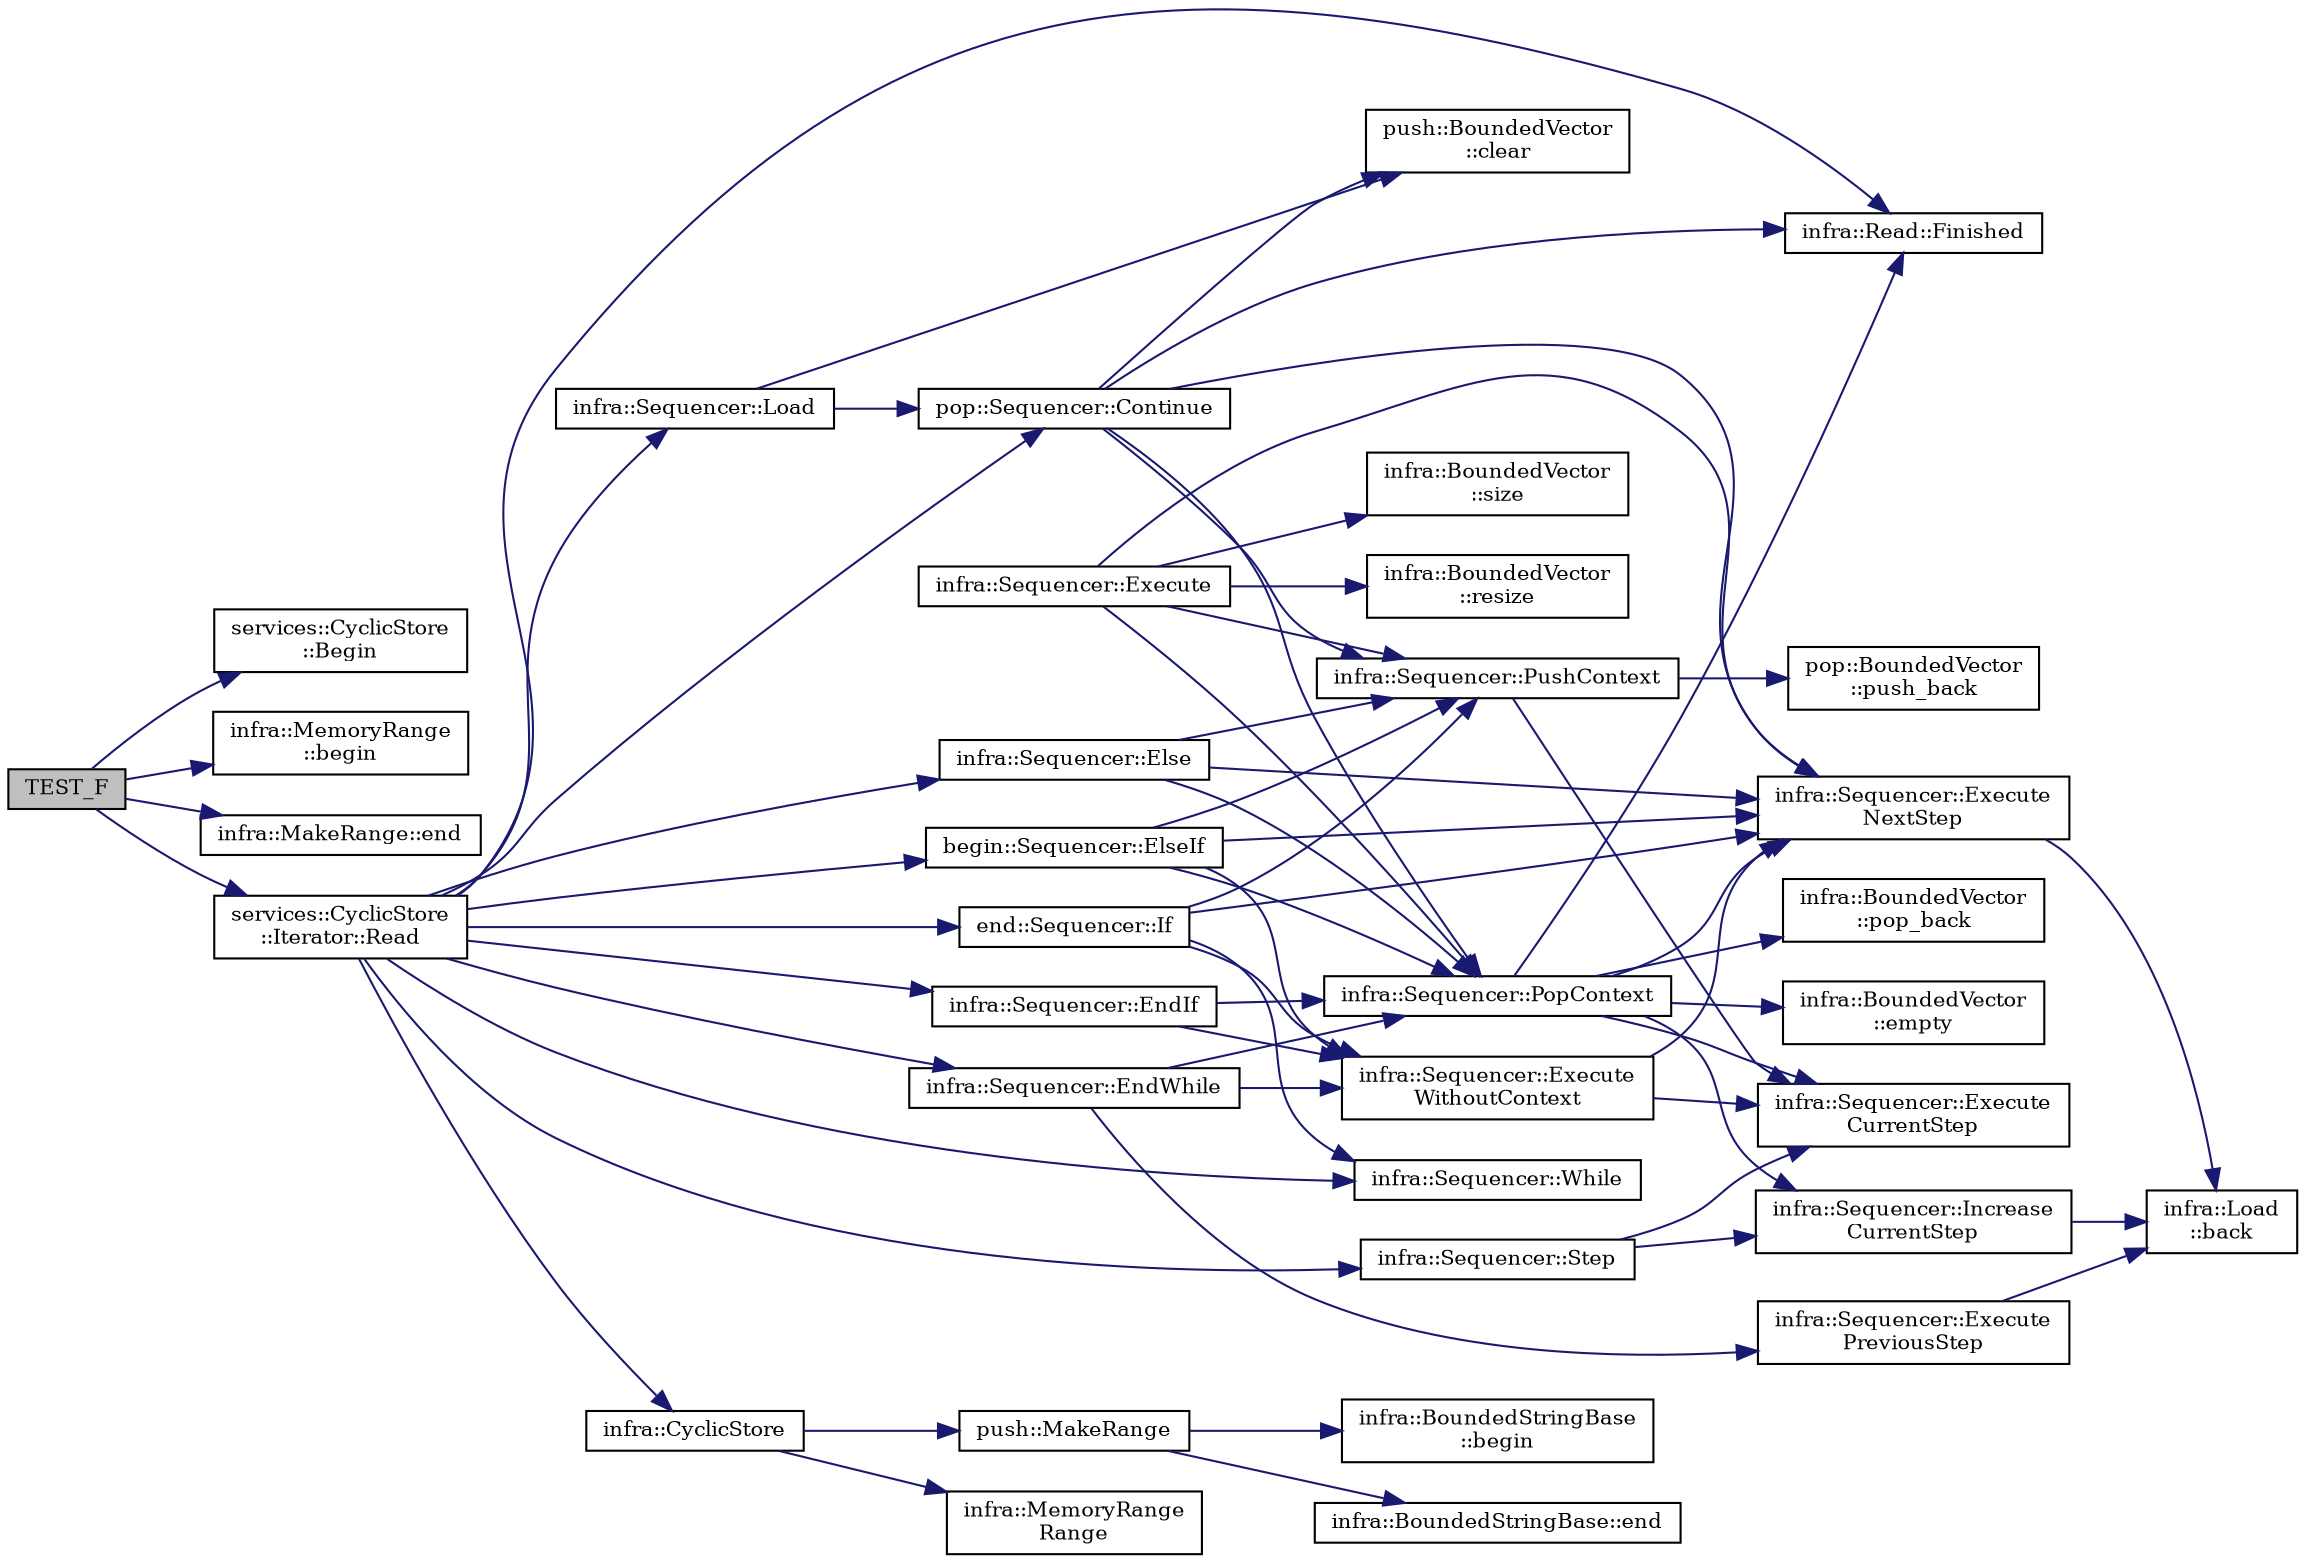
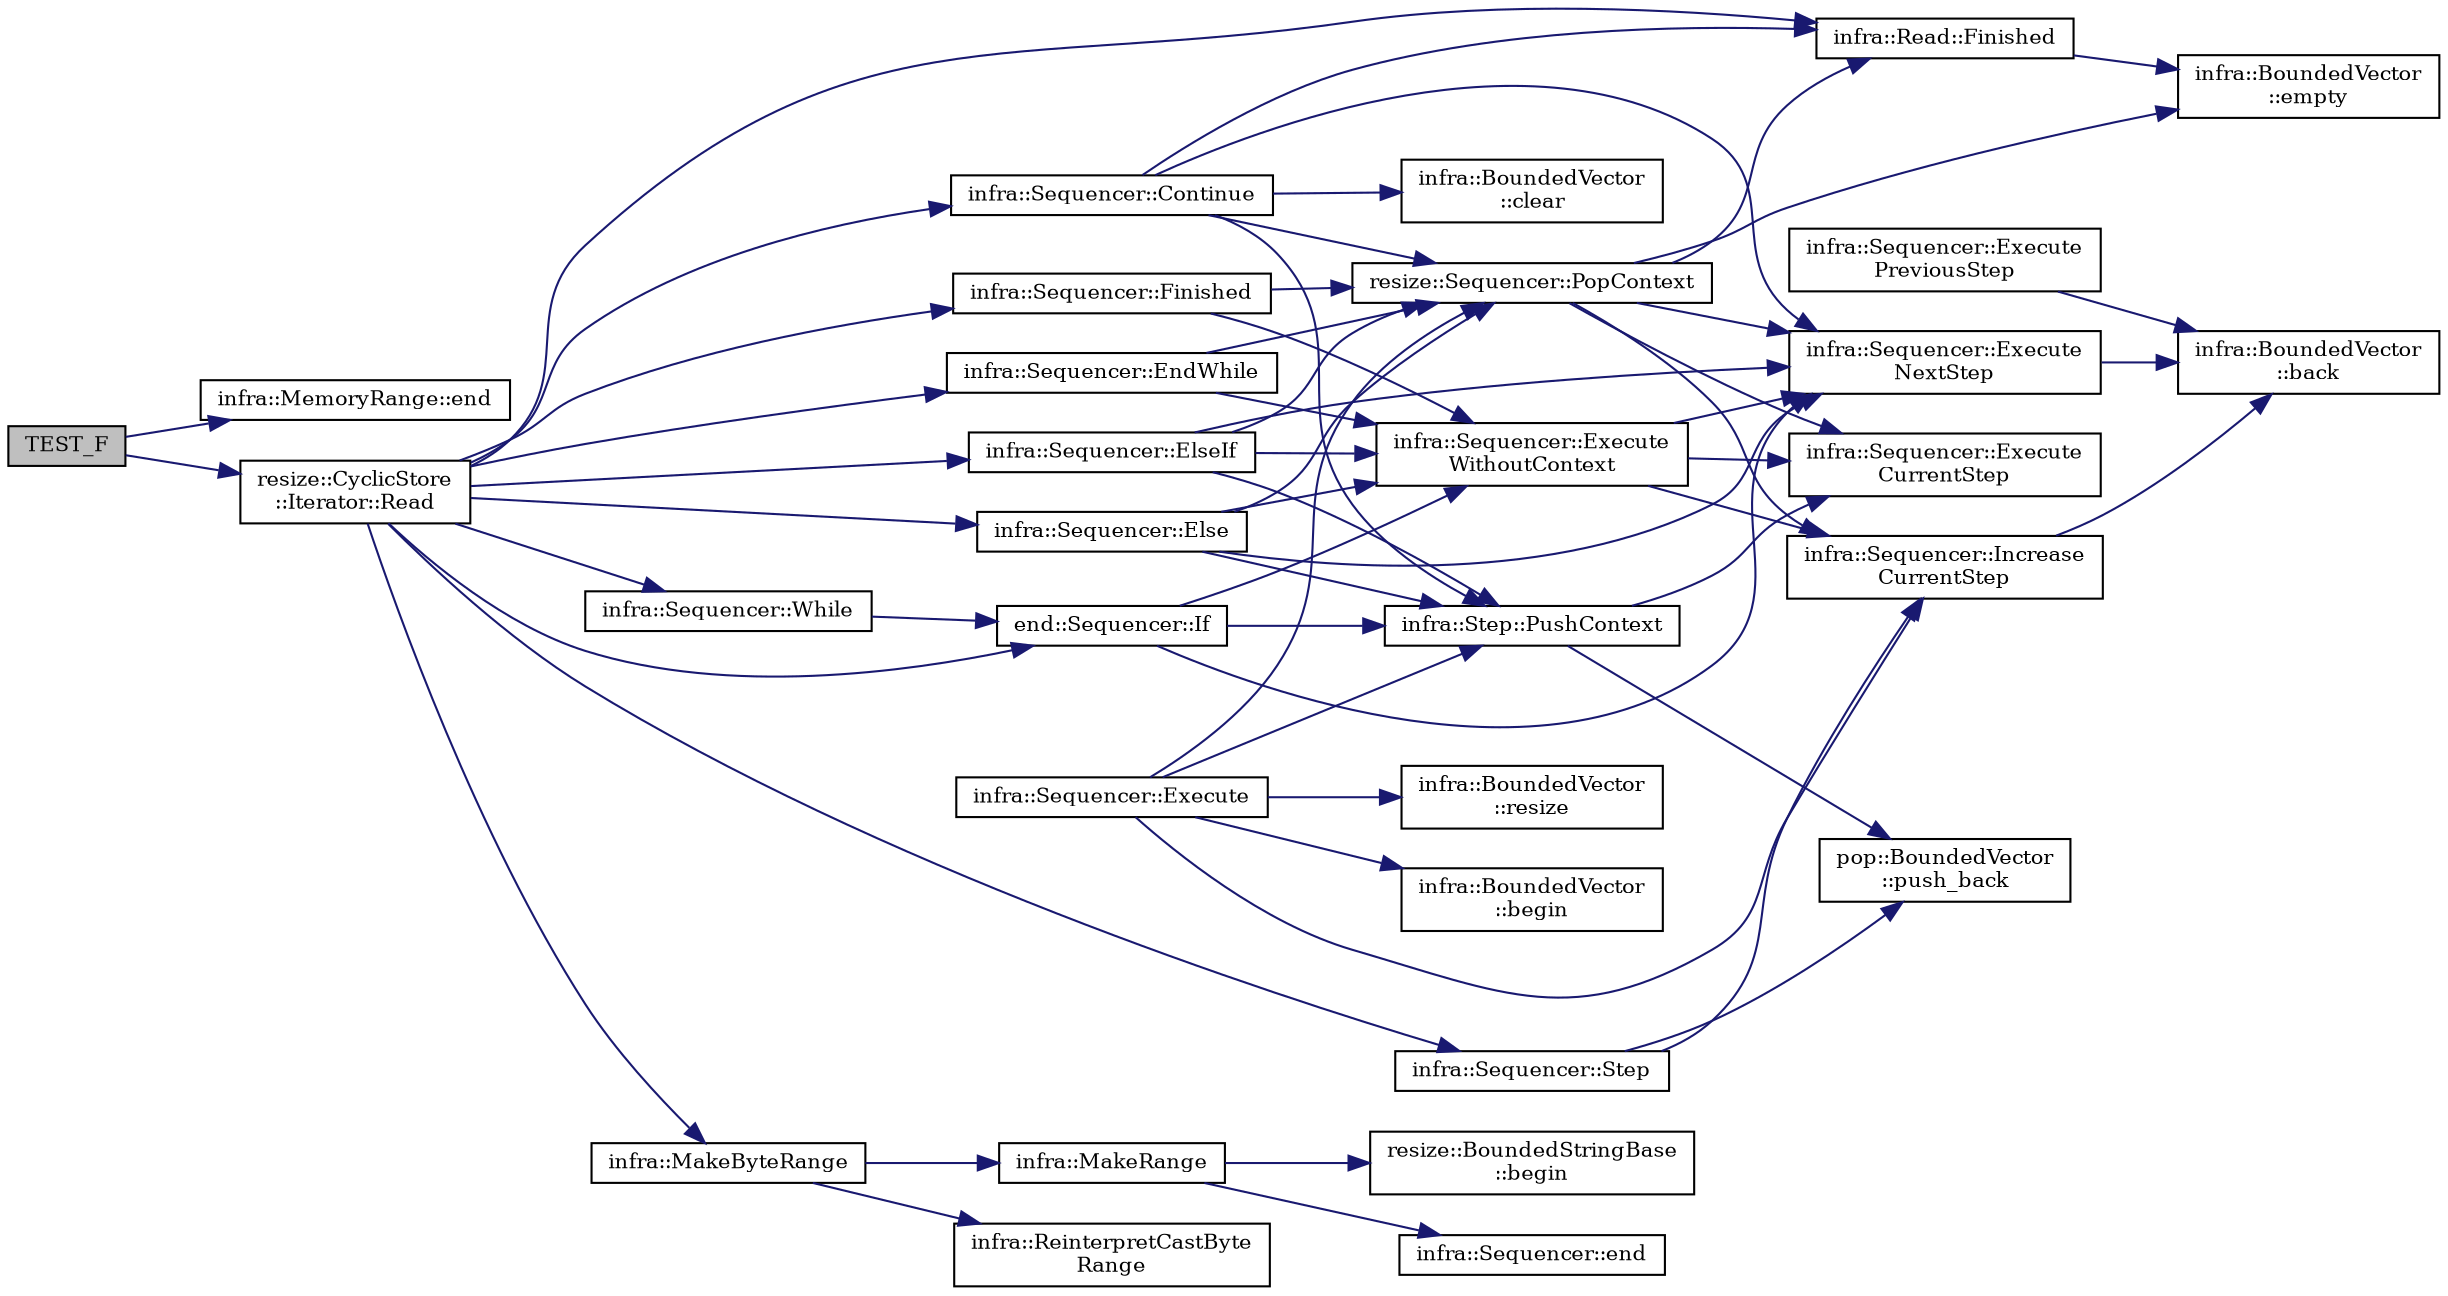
edge "infra::Read::Finished" -> "infra::BoundedVector ::empty": added
node "push::BoundedVector ::clear": label "push::BoundedVector ::clear" -> "infra::BoundedVector ::clear"
edge "infra::Sequencer::Execute" -> "infra::Sequencer::Execute NextStep": now "infra::Sequencer::Execute" -> "infra::Sequencer::Increase CurrentStep"
node "infra::Sequencer::Load": removed
node "pop::Sequencer::Continue": label "pop::Sequencer::Continue" -> "infra::Sequencer::Continue"
node "infra::BoundedVector ::size": label "infra::BoundedVector ::size" -> "infra::BoundedVector ::begin"
edge "infra::Sequencer::Else" -> "infra::Sequencer::Execute WithoutContext": added
edge "infra::Sequencer::Execute WithoutContext" -> "infra::Sequencer::Increase CurrentStep": added
node "services::CyclicStore ::Begin": removed
node "infra::Sequencer::PushContext": label "infra::Sequencer::PushContext" -> "infra::Step::PushContext"
node "infra::MemoryRange ::begin": removed
node "infra::MakeRange::end": label "infra::MakeRange::end" -> "infra::MemoryRange::end"
node "begin::Sequencer::ElseIf": label "begin::Sequencer::ElseIf" -> "infra::Sequencer::ElseIf"
node "infra::BoundedVector ::pop_back": removed
node "services::CyclicStore ::Iterator::Read": label "services::CyclicStore ::Iterator::Read" -> "resize::CyclicStore ::Iterator::Read"
node "infra::Sequencer::PopContext": label "infra::Sequencer::PopContext" -> "resize::Sequencer::PopContext"
node "infra::Sequencer::EndIf": label "infra::Sequencer::EndIf" -> "infra::Sequencer::Finished"
edge "end::Sequencer::If" -> "infra::Sequencer::While": reversed
edge "infra::Sequencer::Step" -> "infra::Sequencer::Execute CurrentStep": now "infra::Sequencer::Step" -> "pop::BoundedVector ::push_back"
node "infra::Load ::back": label "infra::Load ::back" -> "infra::BoundedVector ::back"
edge "infra::Sequencer::EndWhile" -> "infra::Sequencer::Execute PreviousStep": removed
node "infra::CyclicStore": label "infra::CyclicStore" -> "infra::MakeByteRange"
node "push::MakeRange": label "push::MakeRange" -> "infra::MakeRange"
node "infra::BoundedStringBase ::begin": label "infra::BoundedStringBase ::begin" -> "resize::BoundedStringBase ::begin"
node "infra::MemoryRange Range": label "infra::MemoryRange Range" -> "infra::ReinterpretCastByte Range"
node "infra::BoundedStringBase::end": label "infra::BoundedStringBase::end" -> "infra::Sequencer::end"
